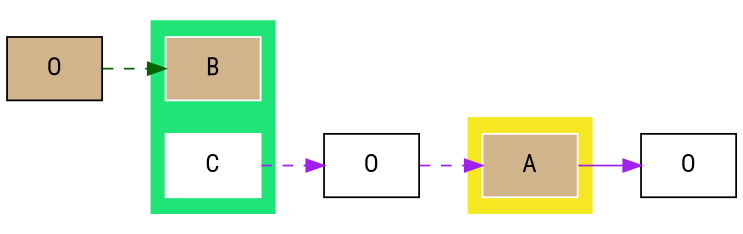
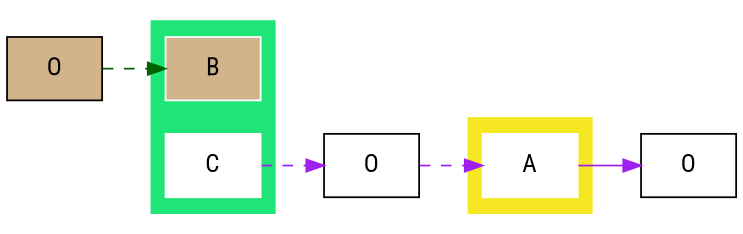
node "A": fillcolor tan -> white
